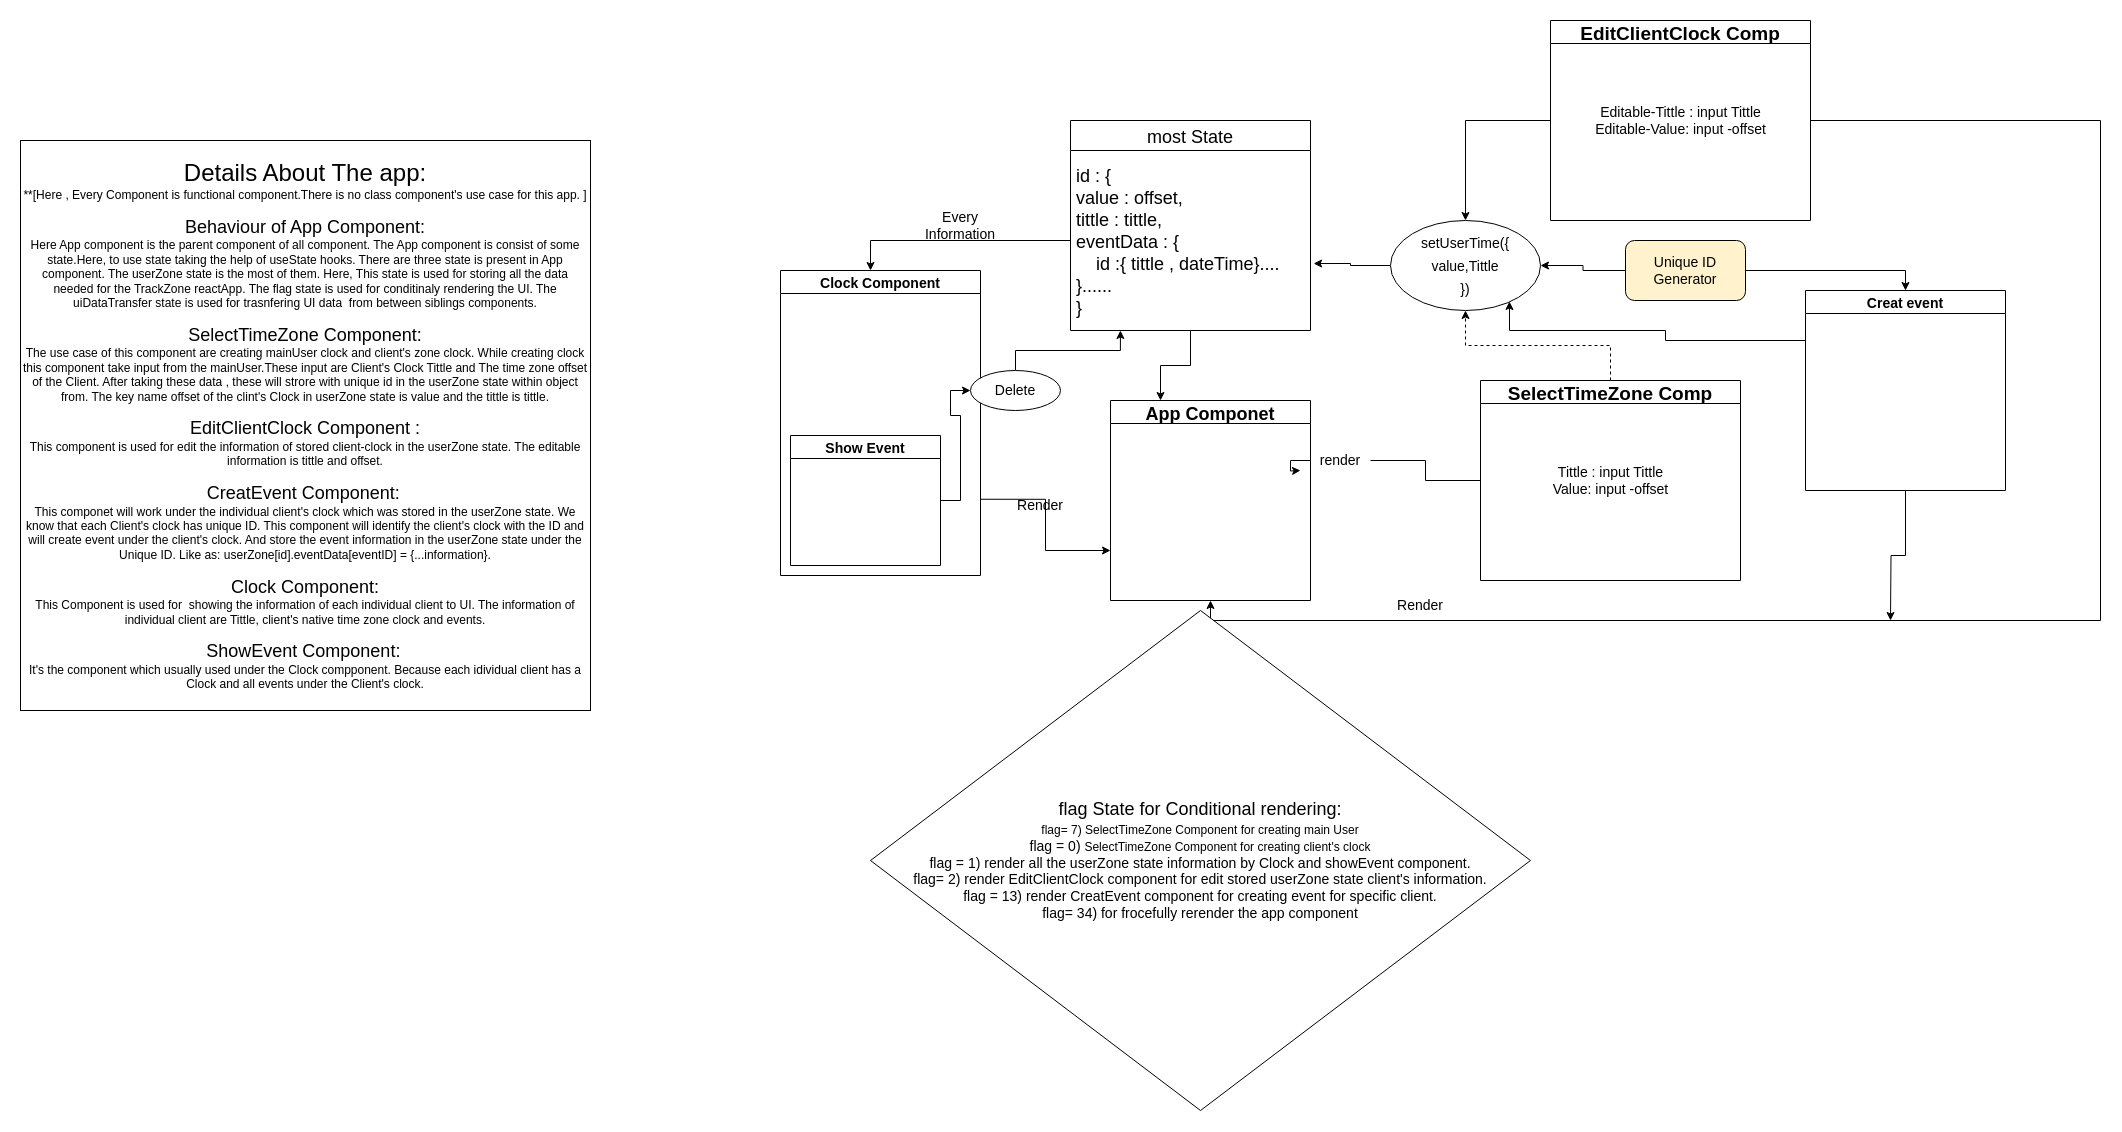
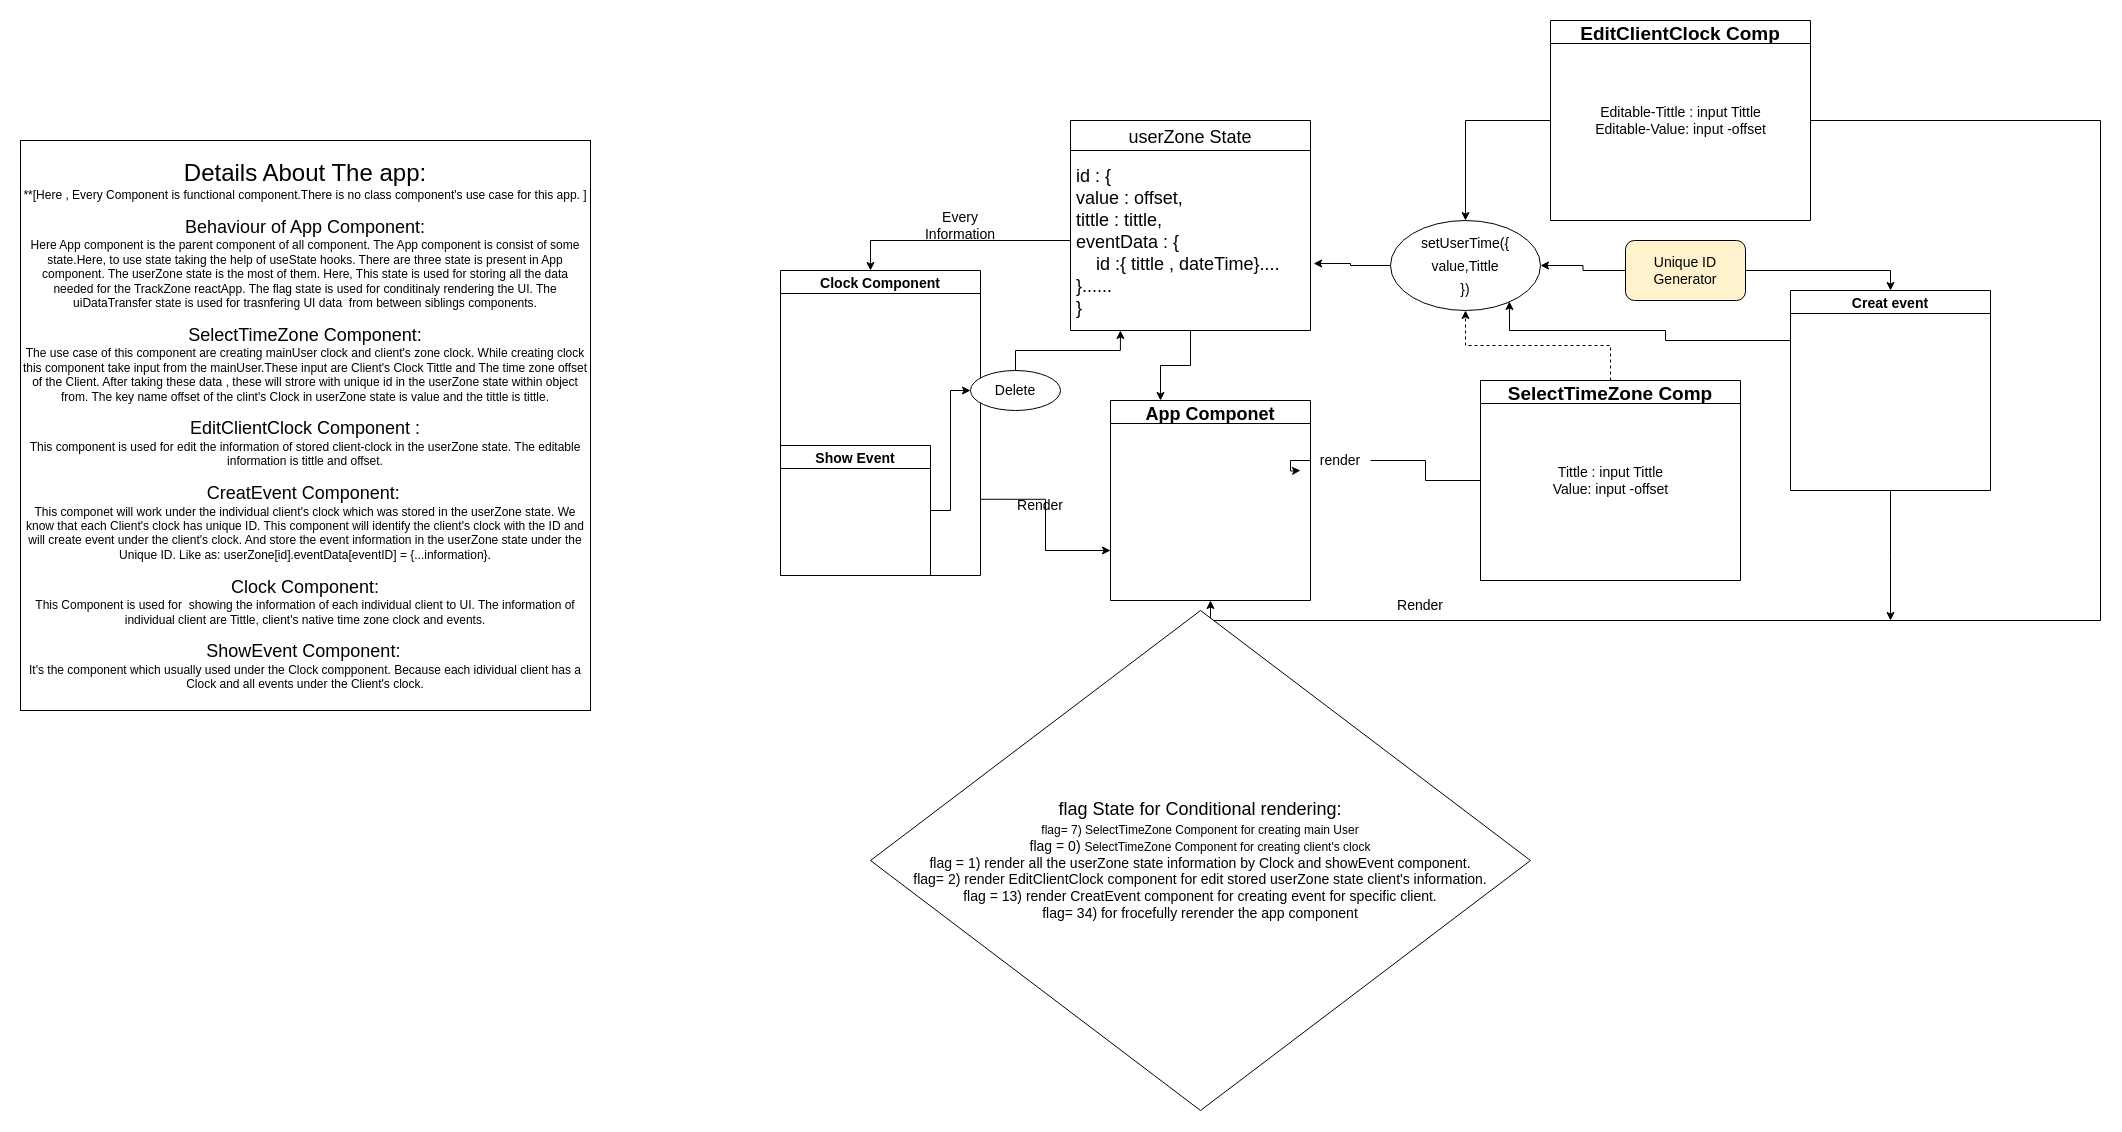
node "most State": label "most State" -> "userZone State"
node "Creat event": moved (1906, 391) -> (1891, 391)
node "Show Event": moved (866, 501) -> (856, 511)
